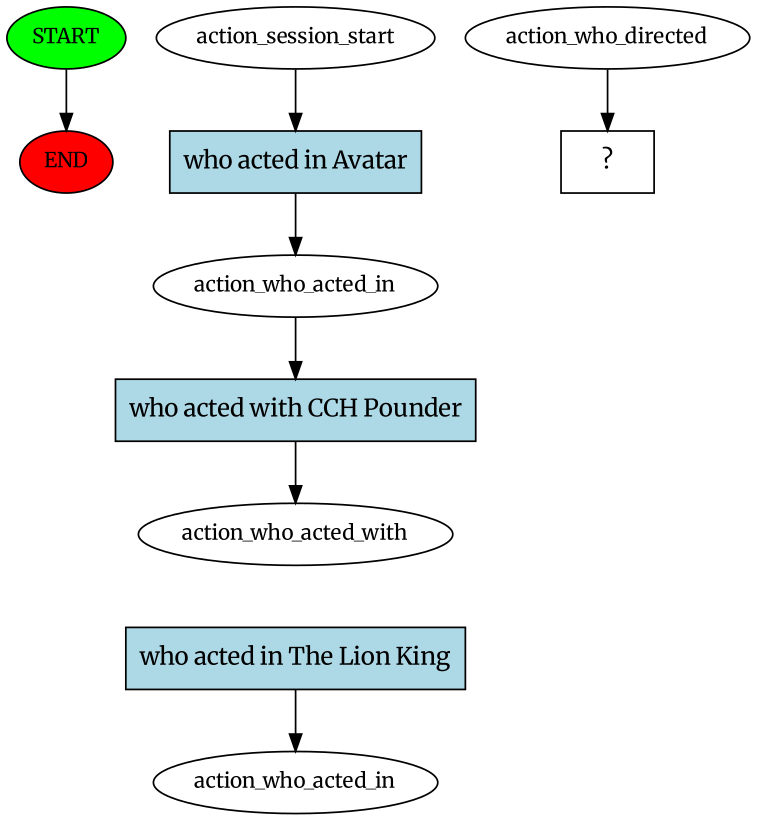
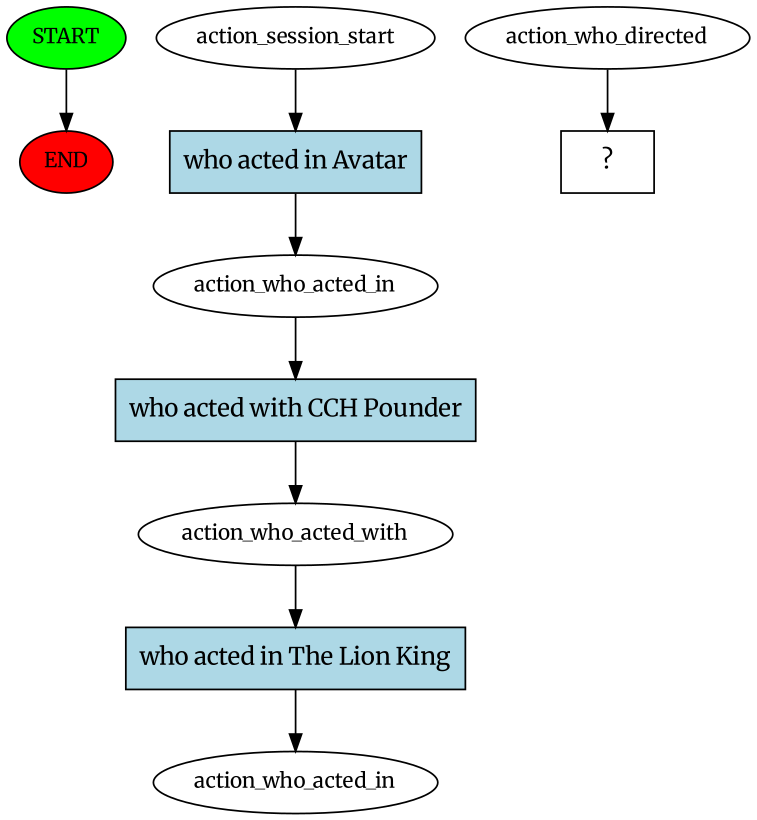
edge "action_who_acted_with" -> "who acted in The Lion King": added
